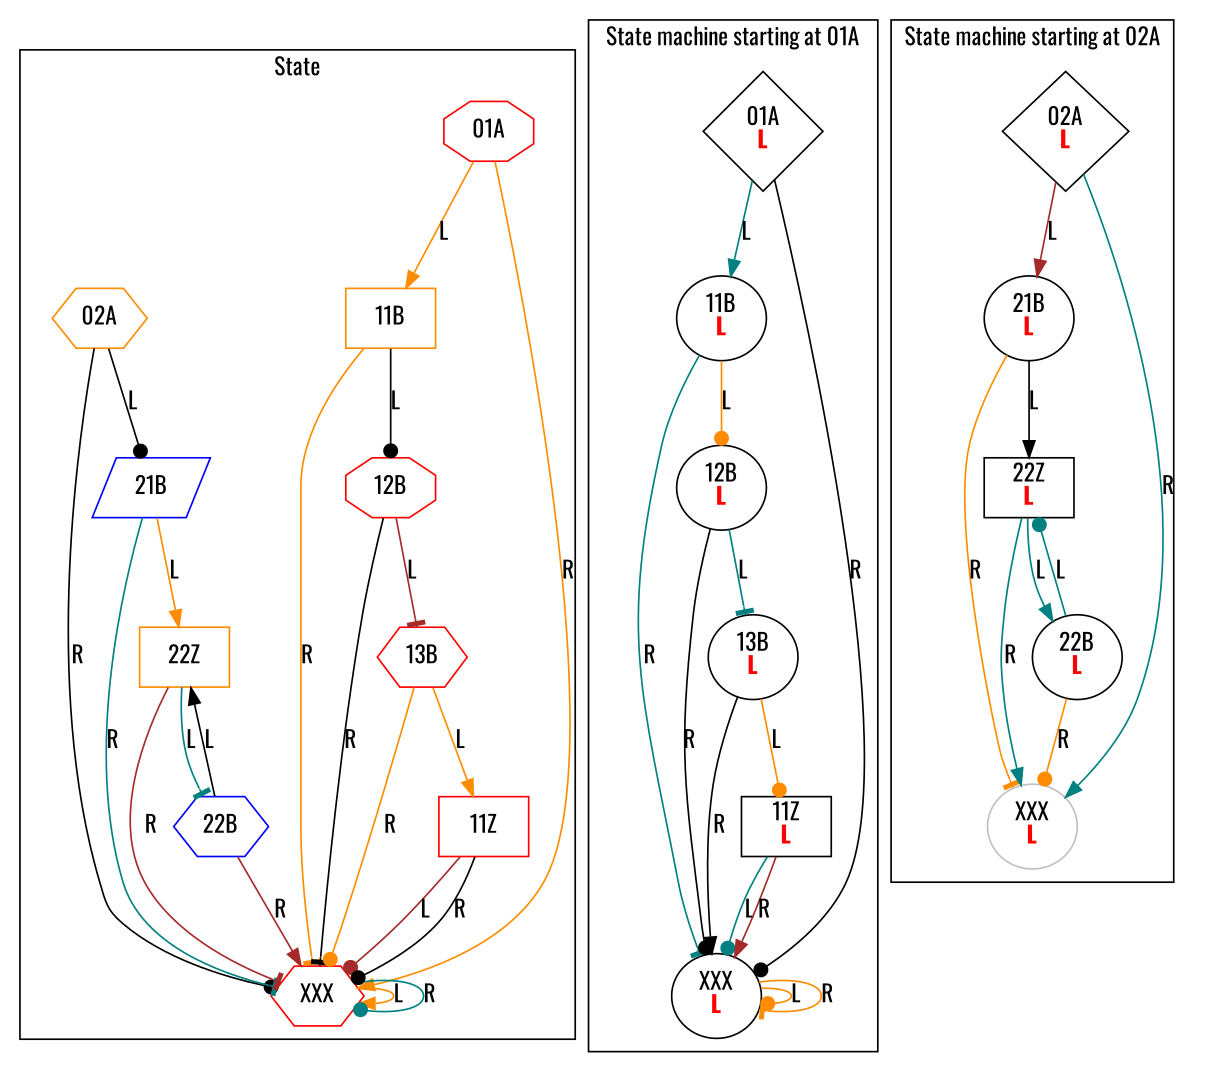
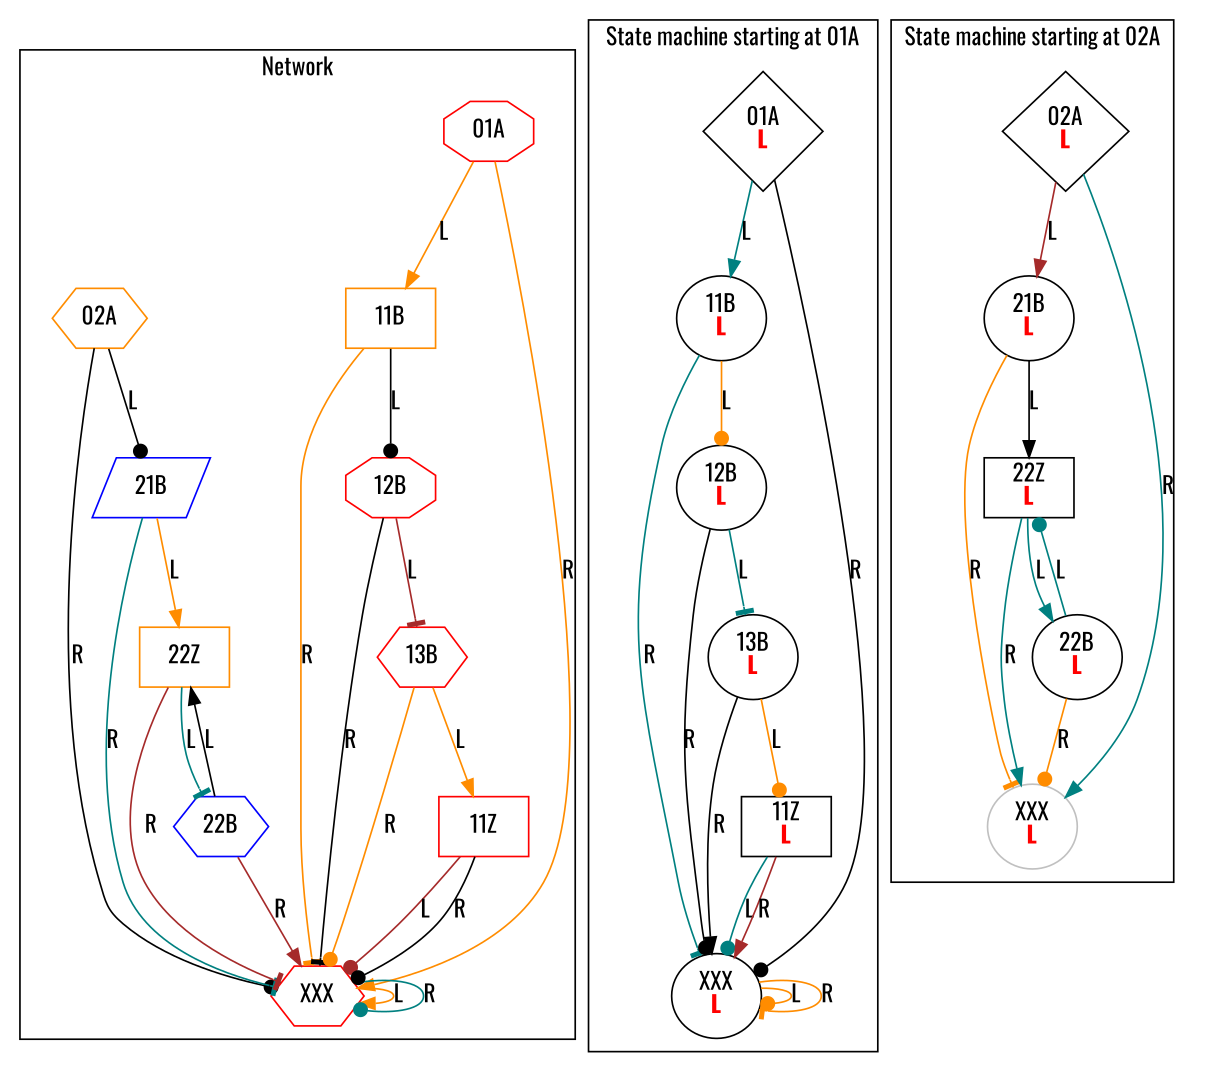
cluster "State": label "State" -> "Network"
